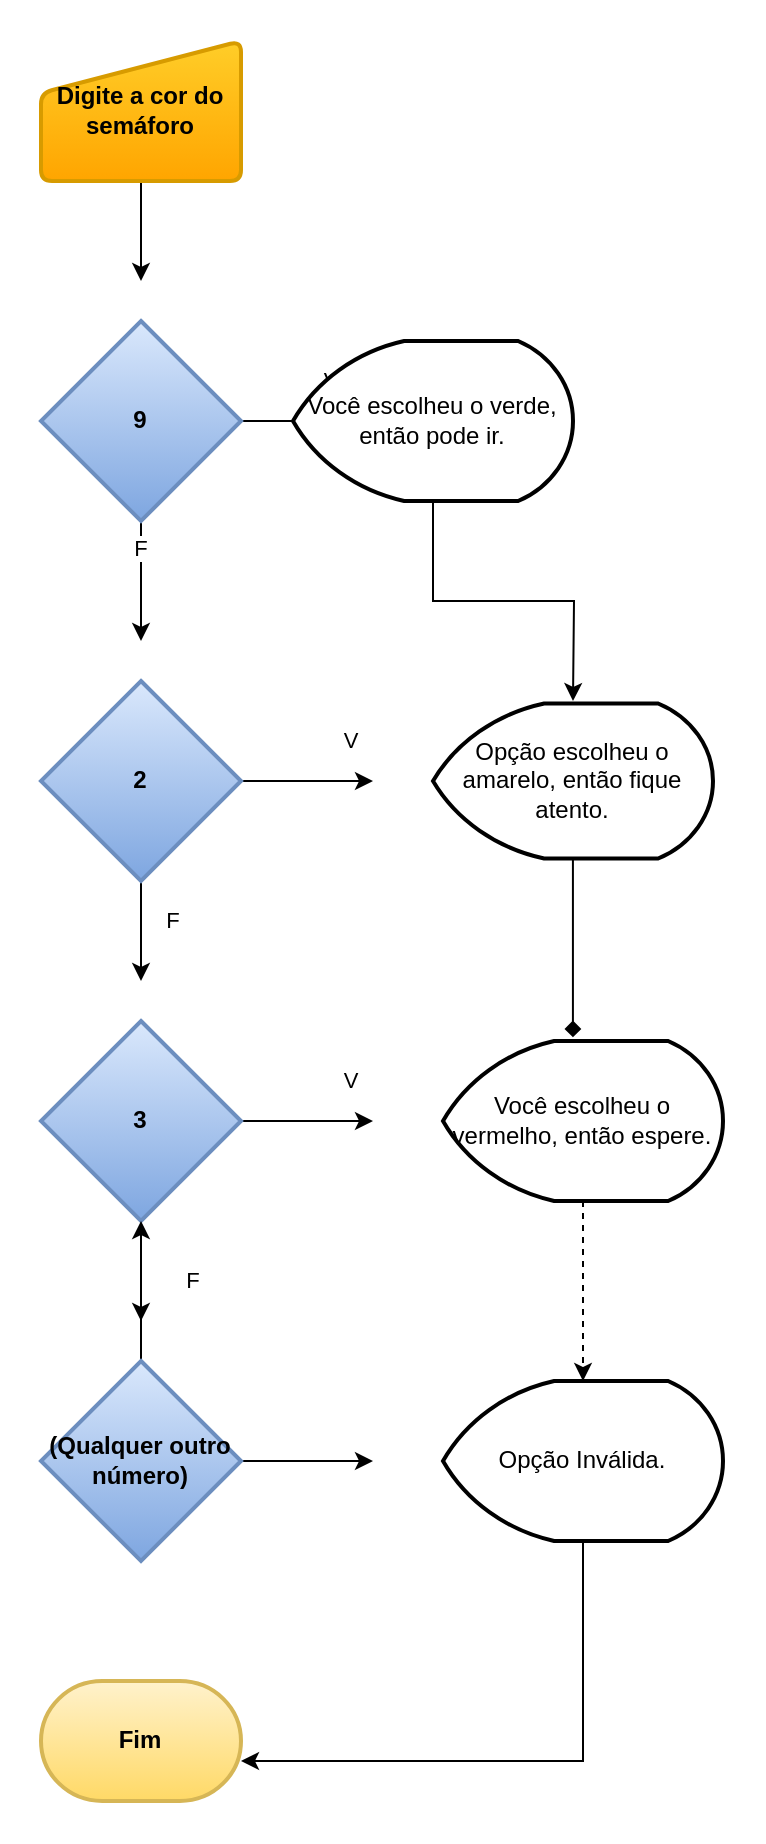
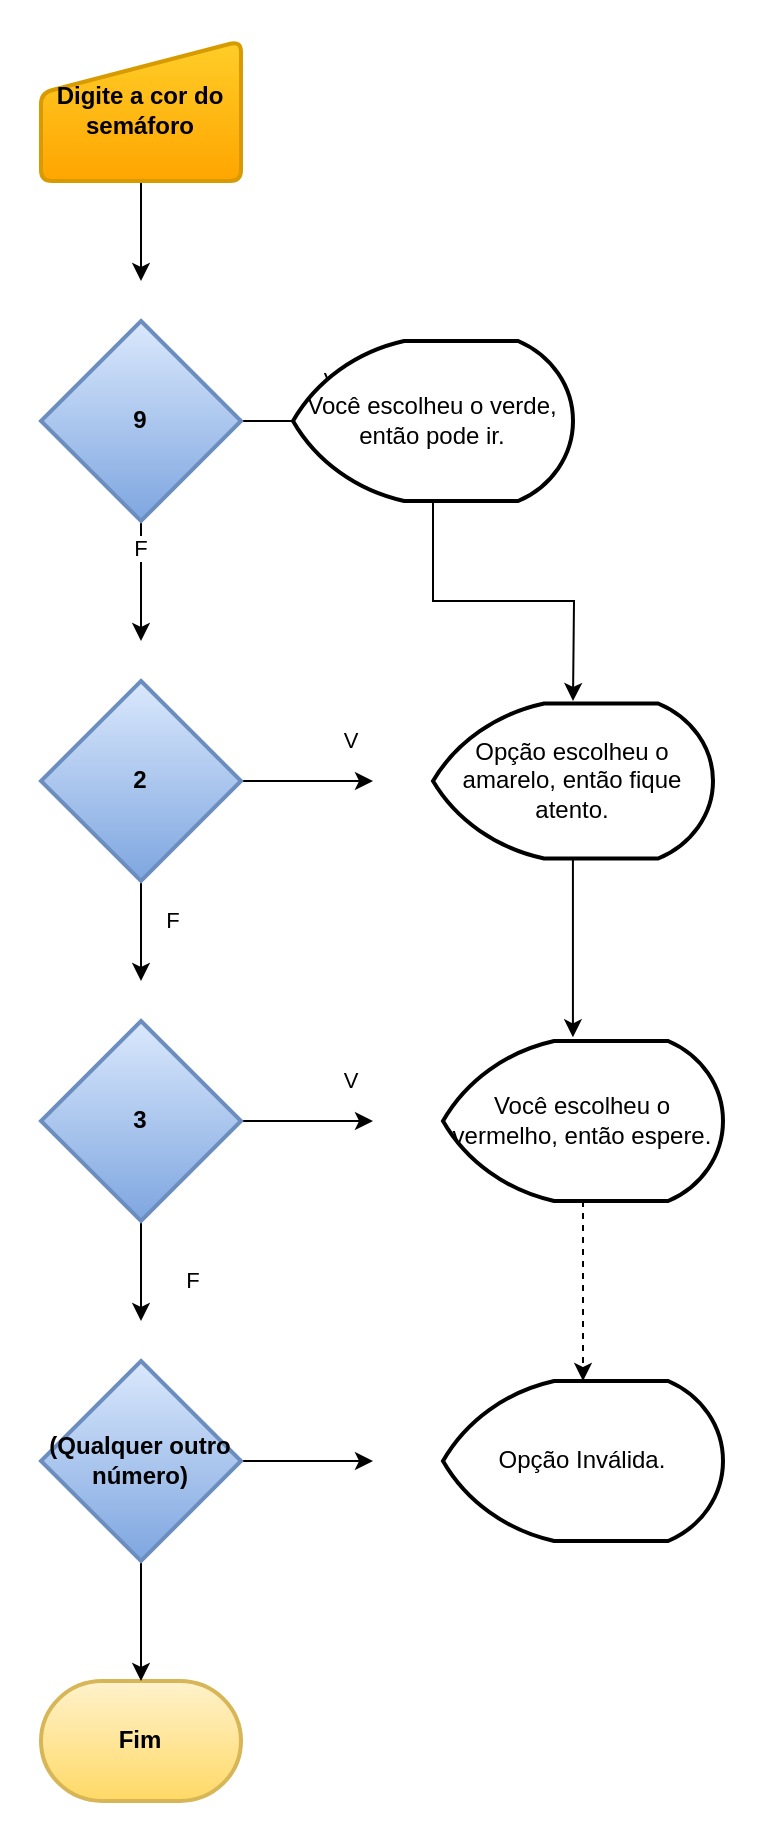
edge "Opção escolheu o amarelo, então fique atento." -> "Você escolheu o vermelho, então espere.": arrowhead diamond -> classic
edge "(Qualquer outro número)" -> "3": now "(Qualquer outro número)" -> "Fim"
edge "Opção Inválida." -> "Fim": removed
